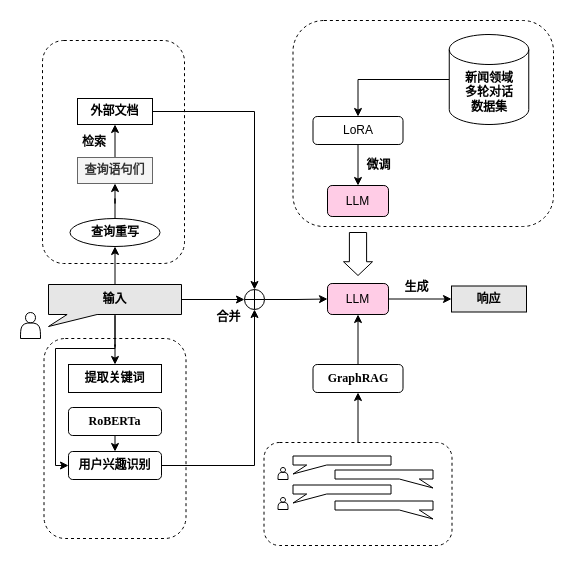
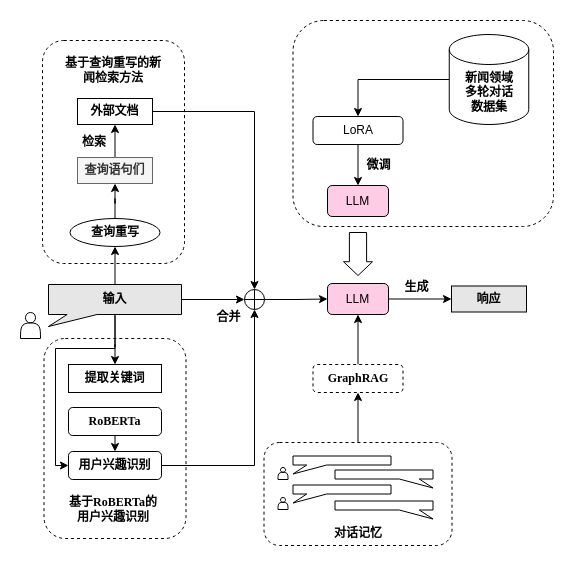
node "基于查询重写的新闻检索方法": added
node "GraphRAG": style solid -> dashed
node "基于RoBERTa的用户兴趣识别": added
node "对话记忆": added
